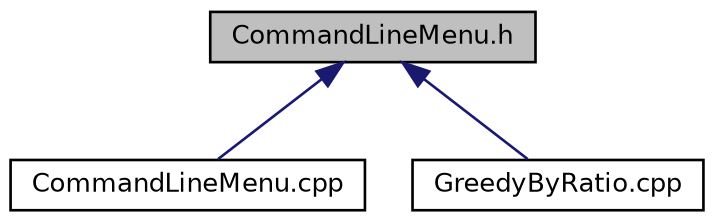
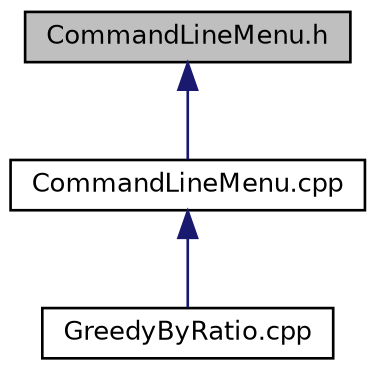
edge "GreedyByRatio.cpp" -> "CommandLineMenu.h": now "GreedyByRatio.cpp" -> "CommandLineMenu.cpp"
